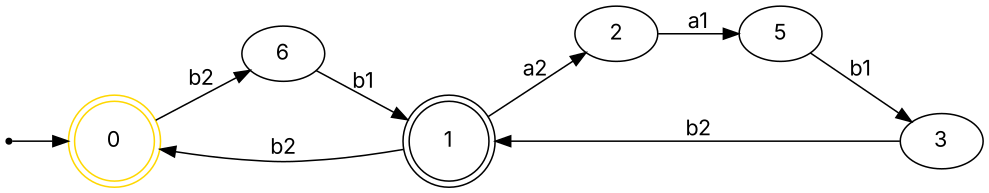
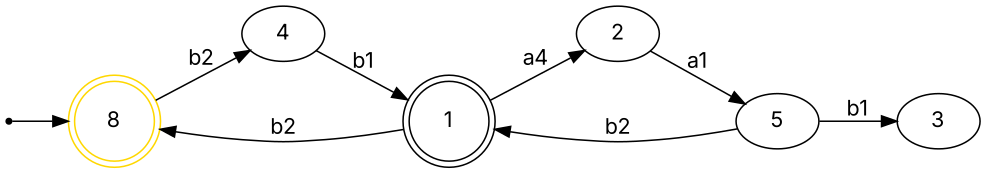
node "6": label "6" -> "4"
edge "1" -> "2": label "a2" -> "a4"
node "0": label "0" -> "8"
edge "3" -> "1": now "5" -> "1"
